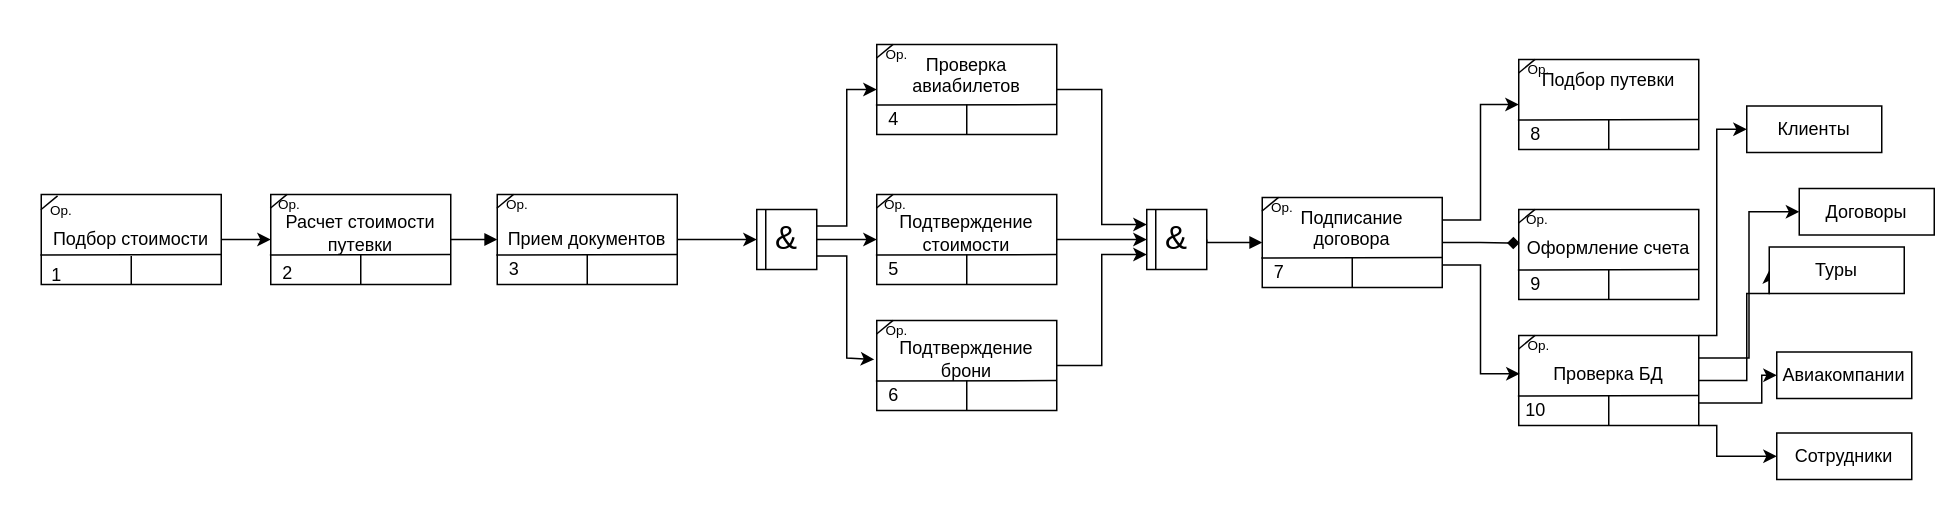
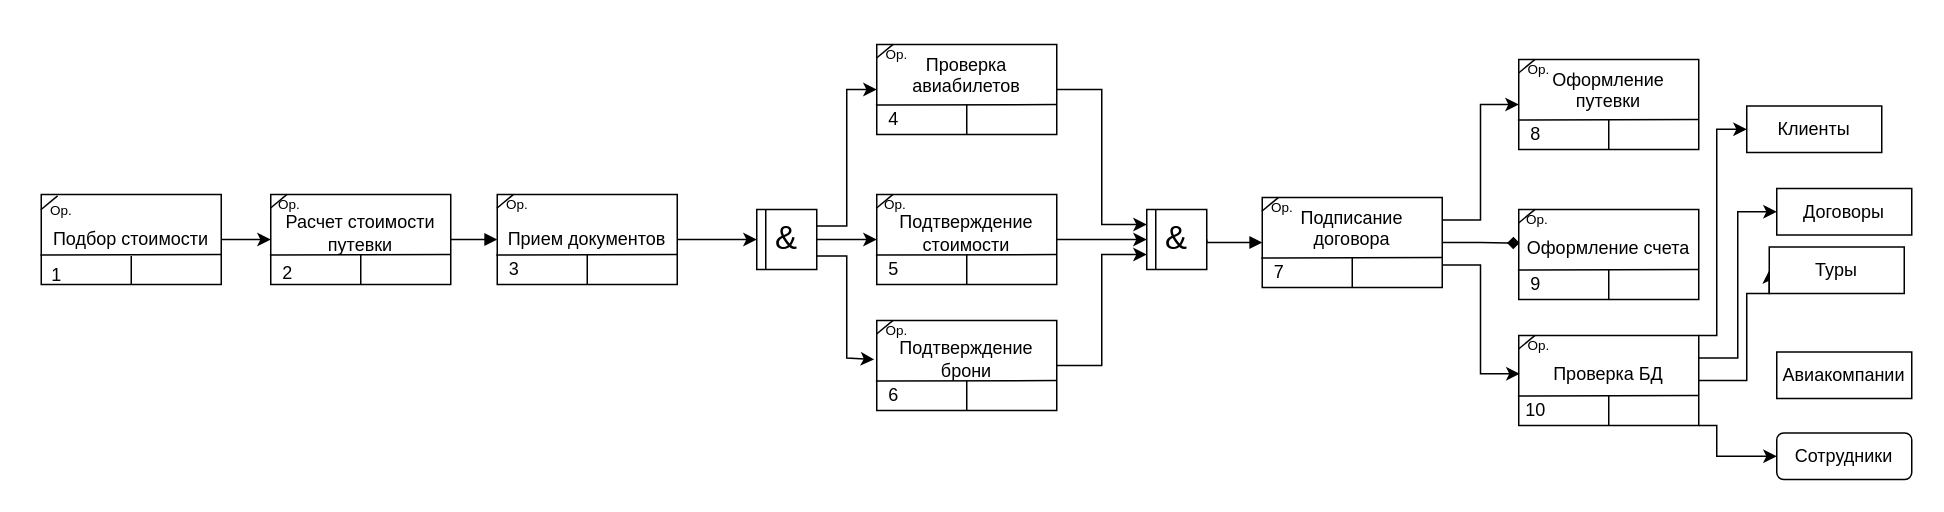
node "Подбор путевки": label "Подбор путевки" -> "Оформление путевки"
node "Договоры": moved (1867, 212) -> (1844, 212)
edge "Проверка БД" -> "Авиакомпании": removed
node "Сотрудники": shape rectangle -> rounded rectangle
